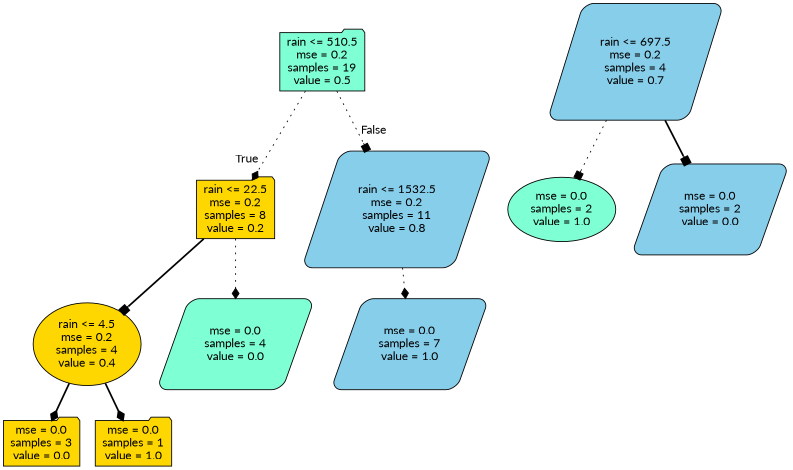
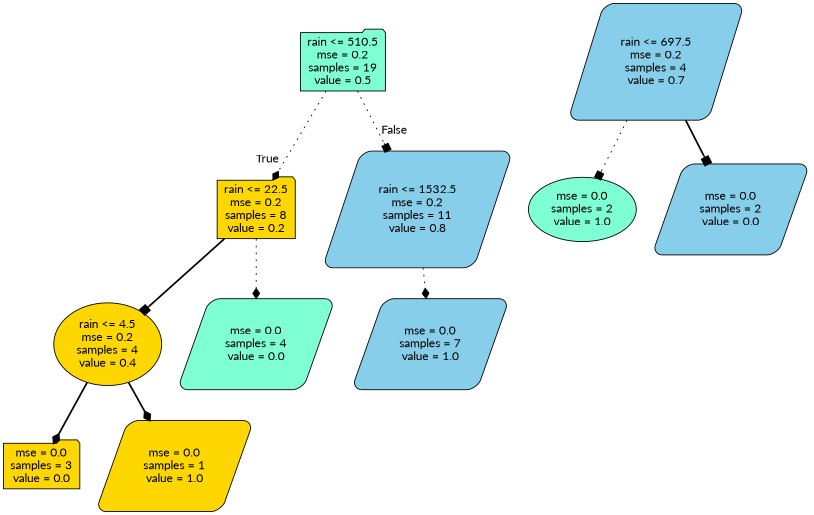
node "mse = 0.0 samples = 1 value = 1.0": shape folder -> parallelogram
